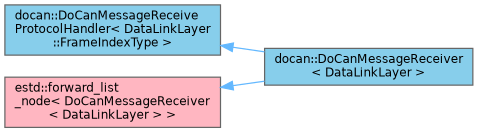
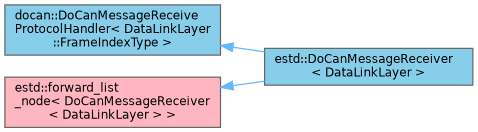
node "docan::DoCanMessageReceiver < DataLinkLayer >": label "docan::DoCanMessageReceiver < DataLinkLayer >" -> "estd::DoCanMessageReceiver < DataLinkLayer >"
